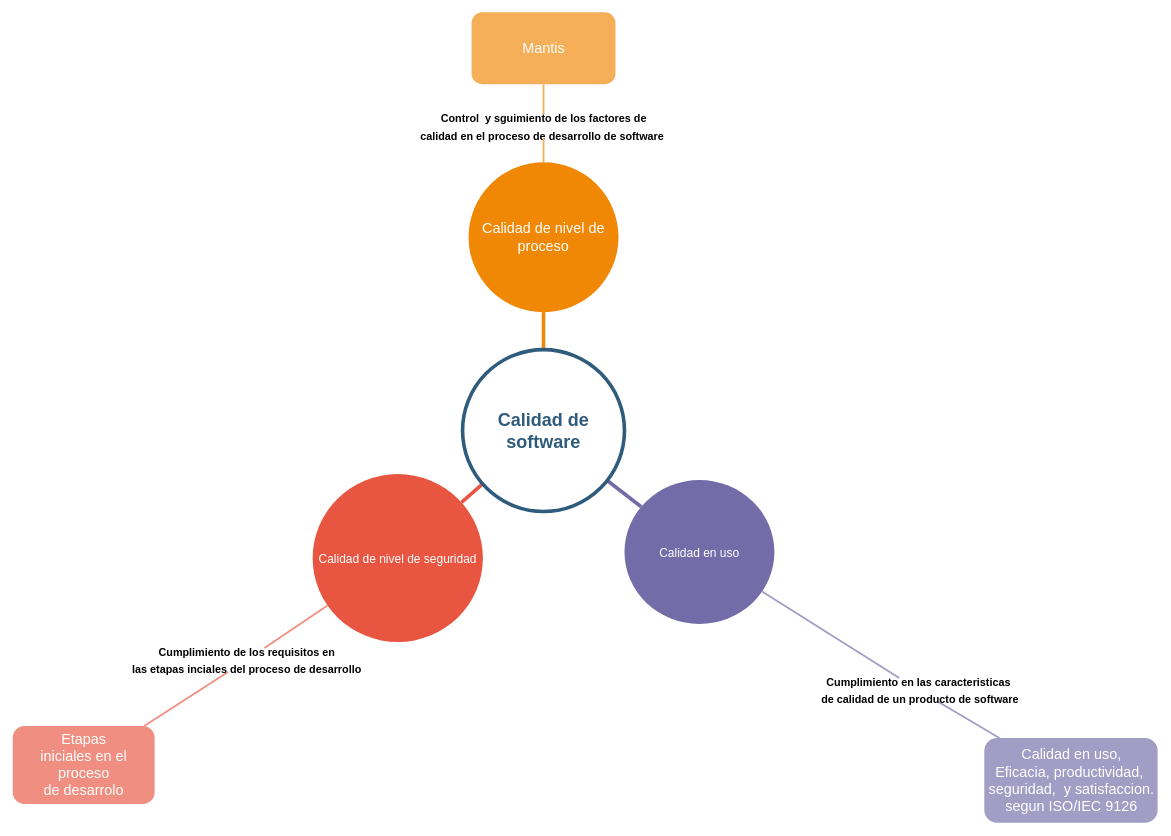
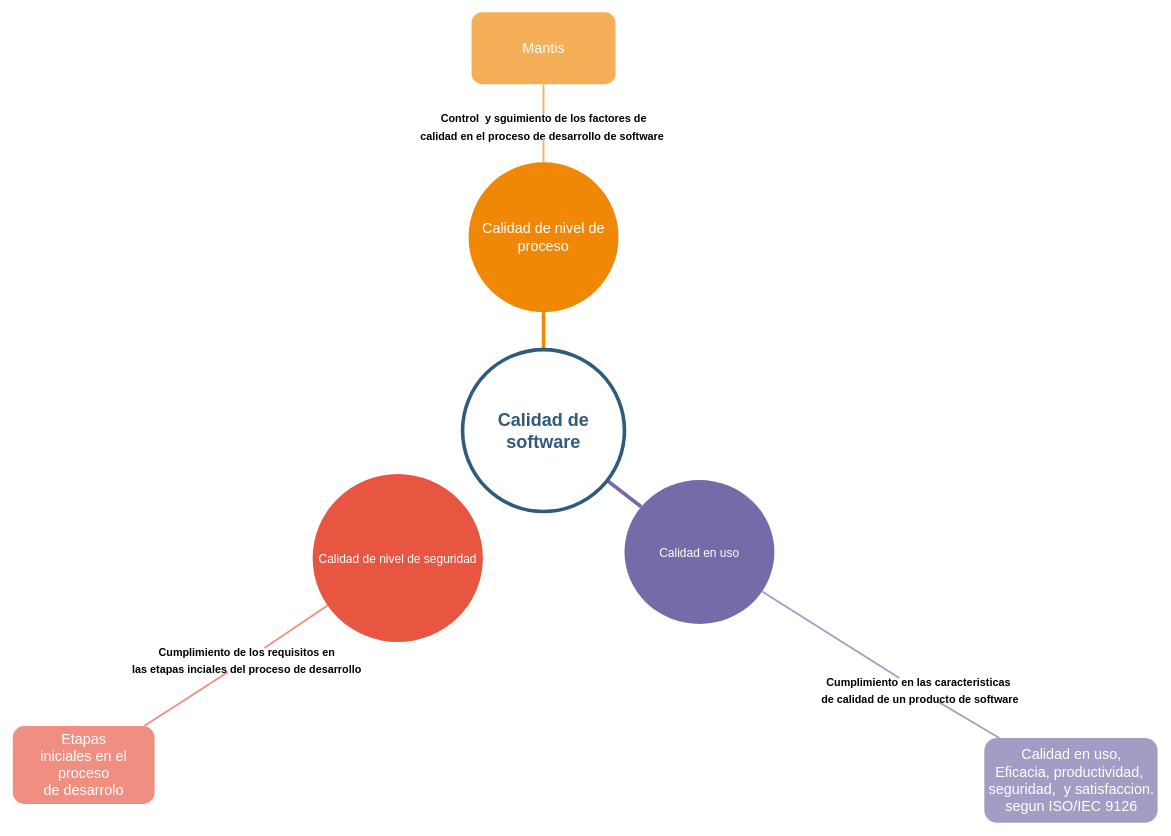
edge "Calidad de software" -- "Calidad de nivel de seguridad": removed
